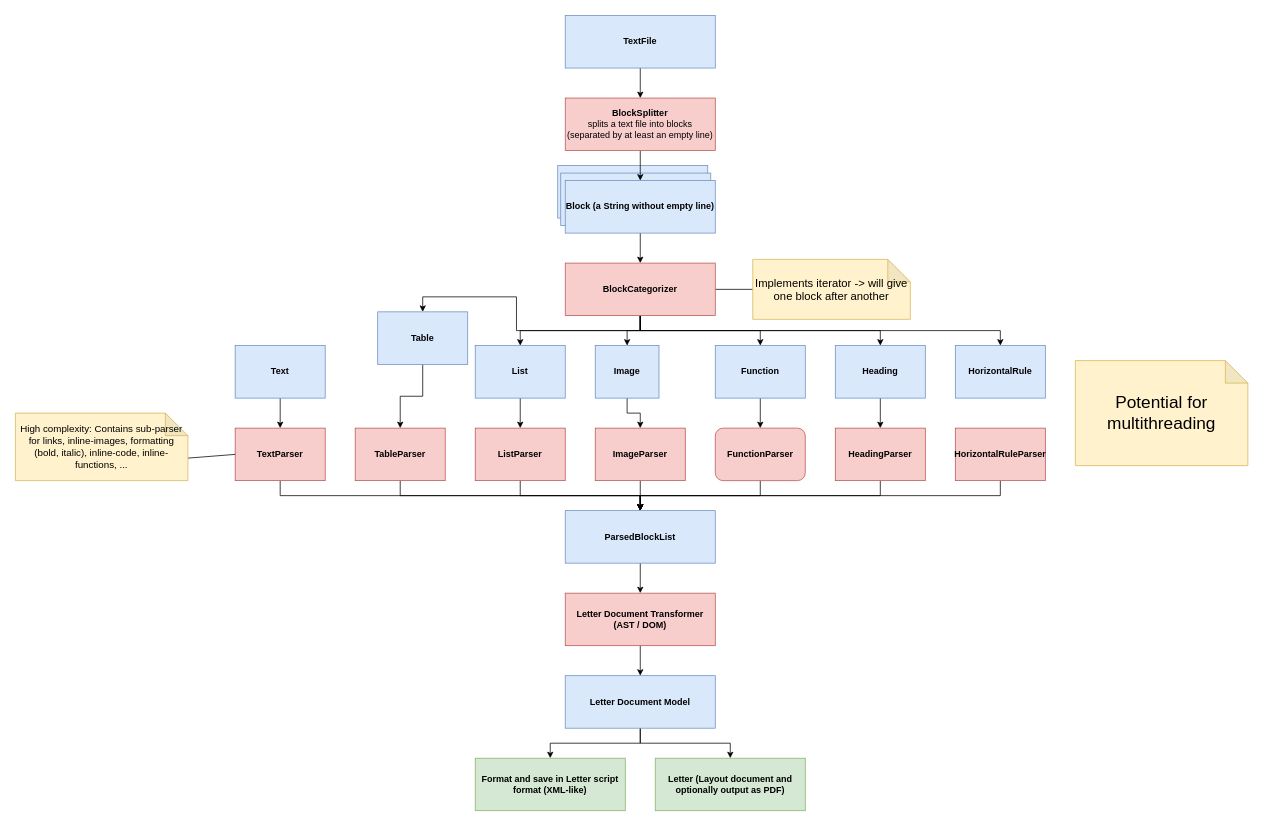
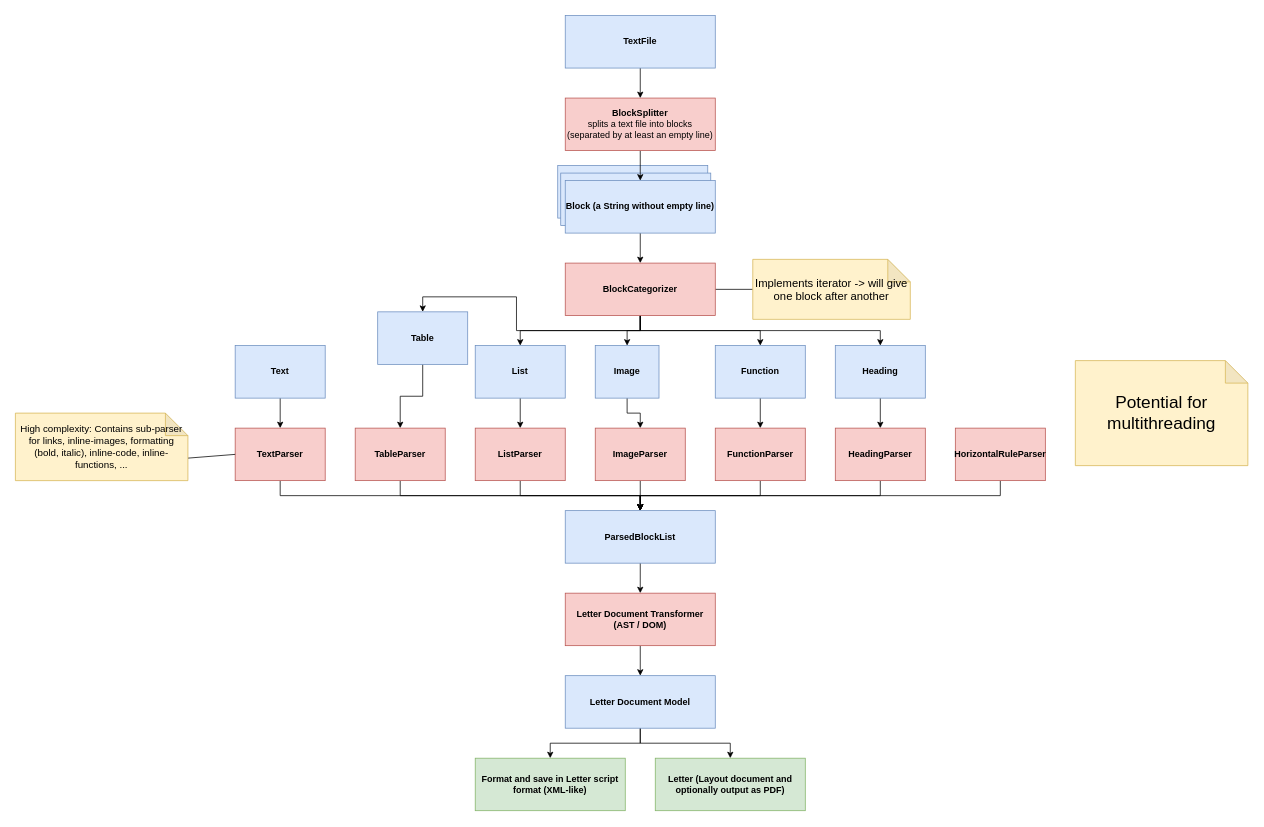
edge "BlockCategorizer" -> "HorizontalRule": removed
node "HorizontalRule": removed
node "FunctionParser": shape rounded rectangle -> rectangle
